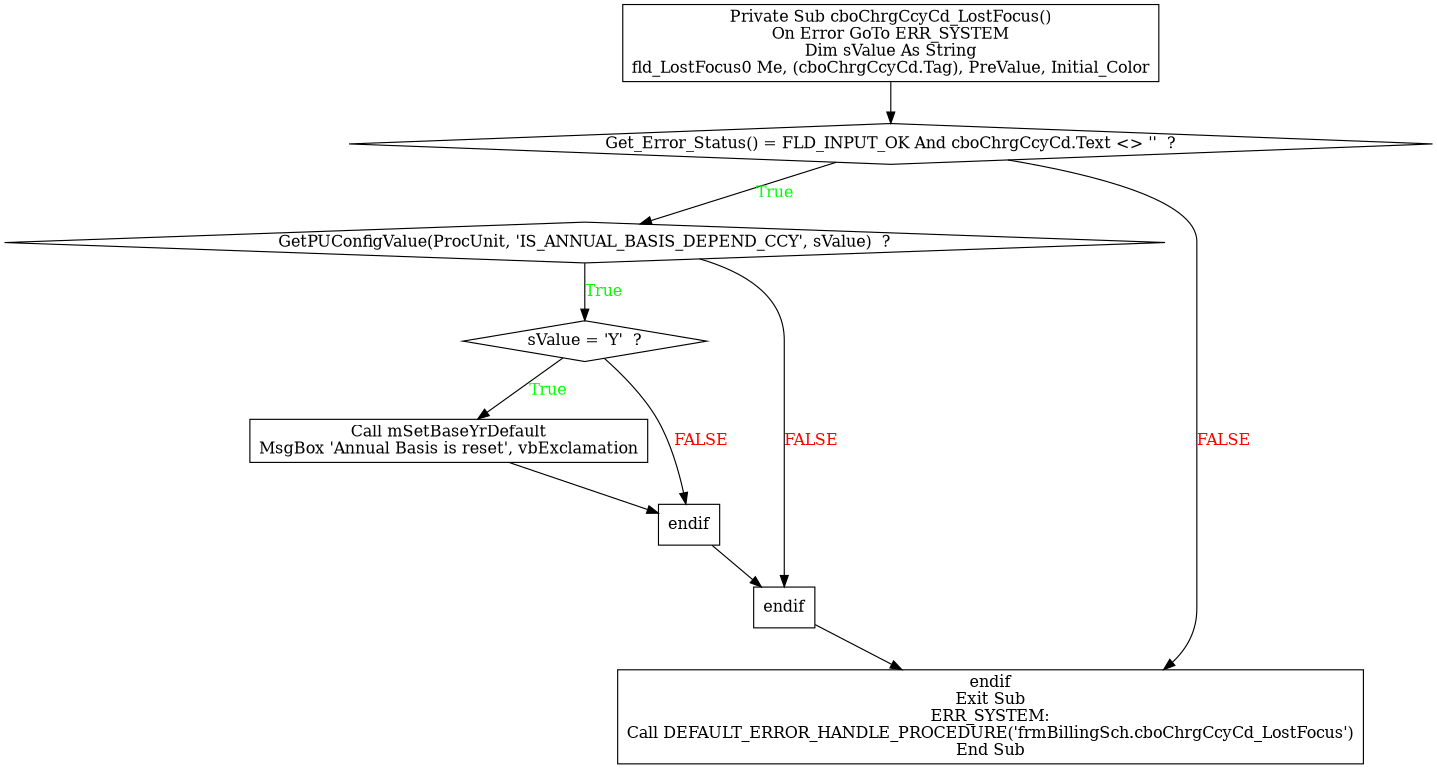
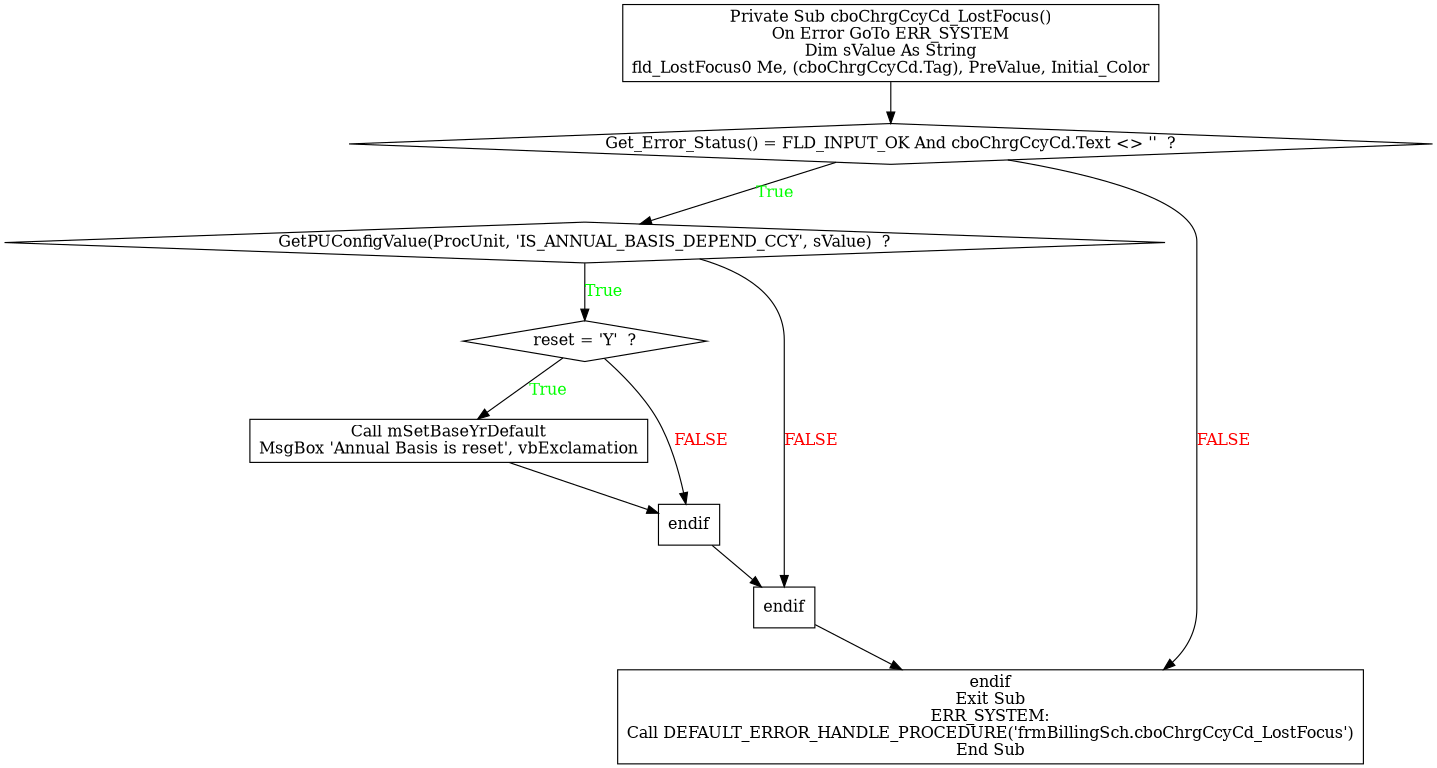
node "sValue = 'Y'  ?": label "sValue = 'Y'  ?" -> "reset = 'Y'  ?"
